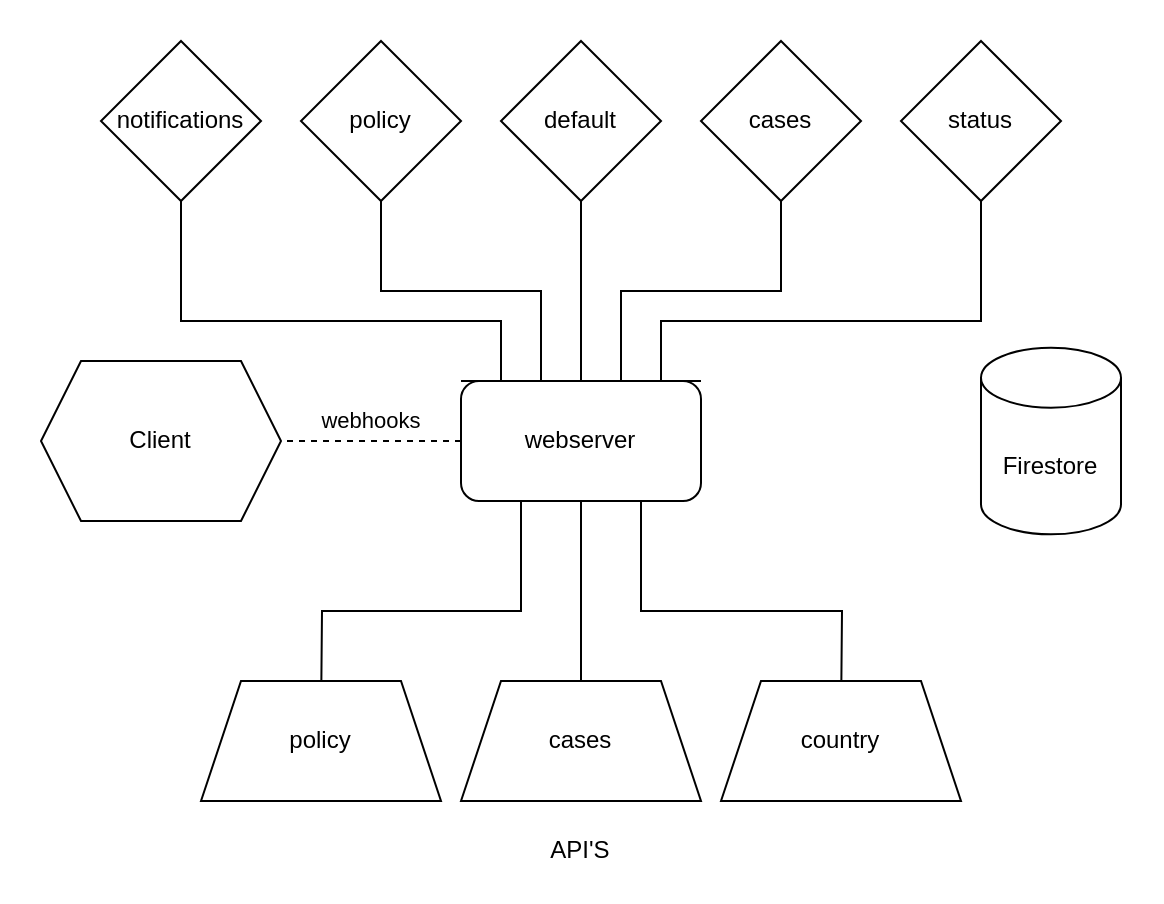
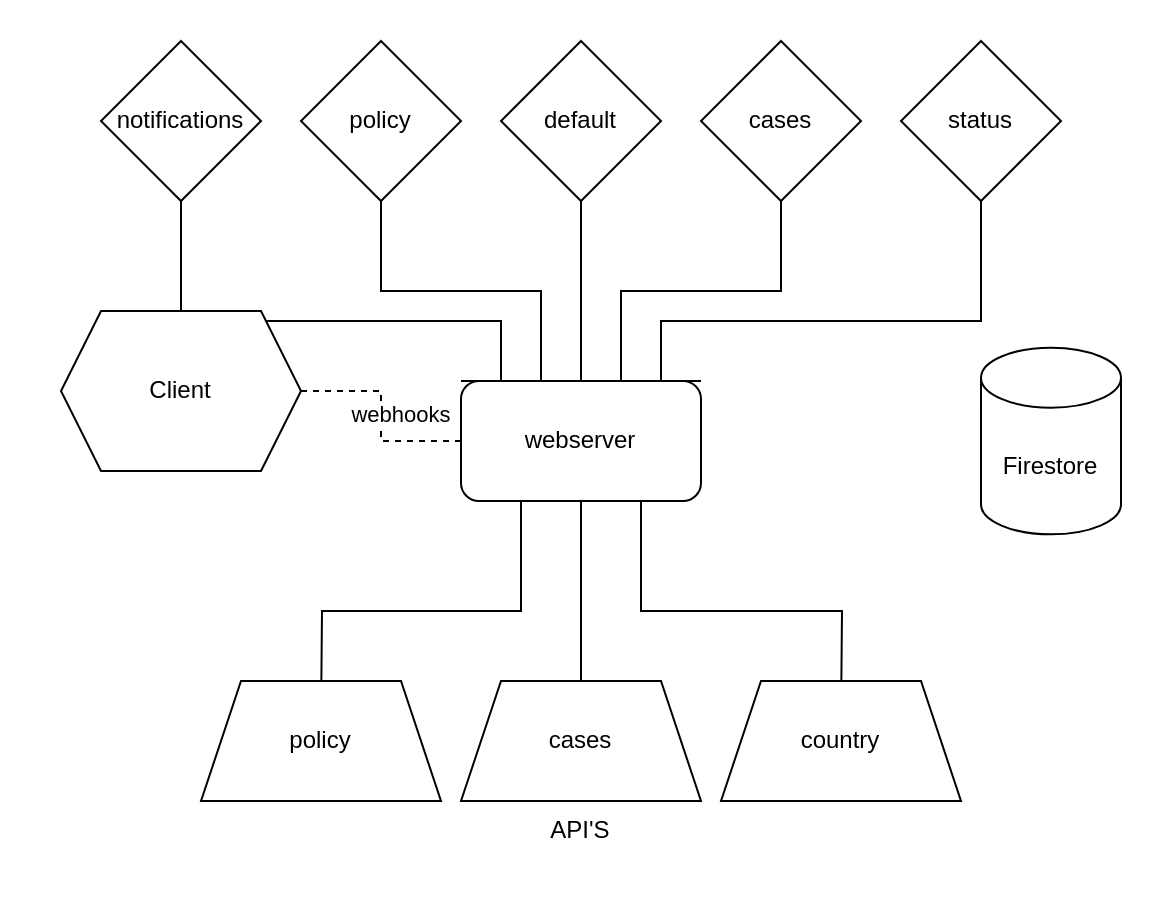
node "Client": moved (161, 441) -> (181, 391)
node "API'S": moved (581, 851) -> (581, 831)
